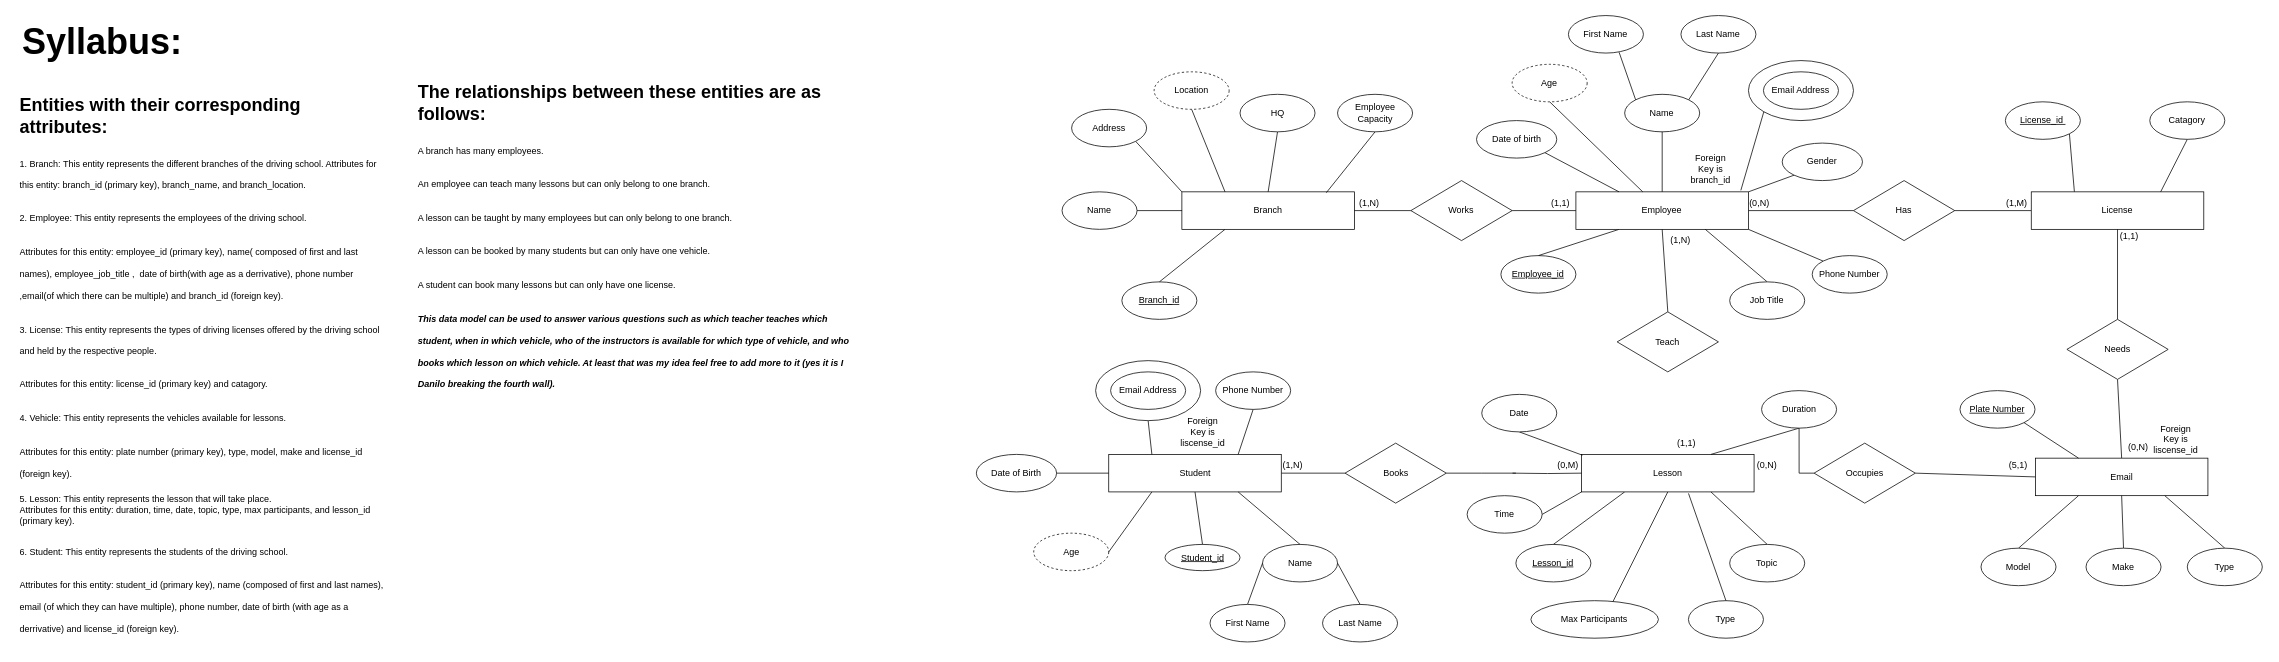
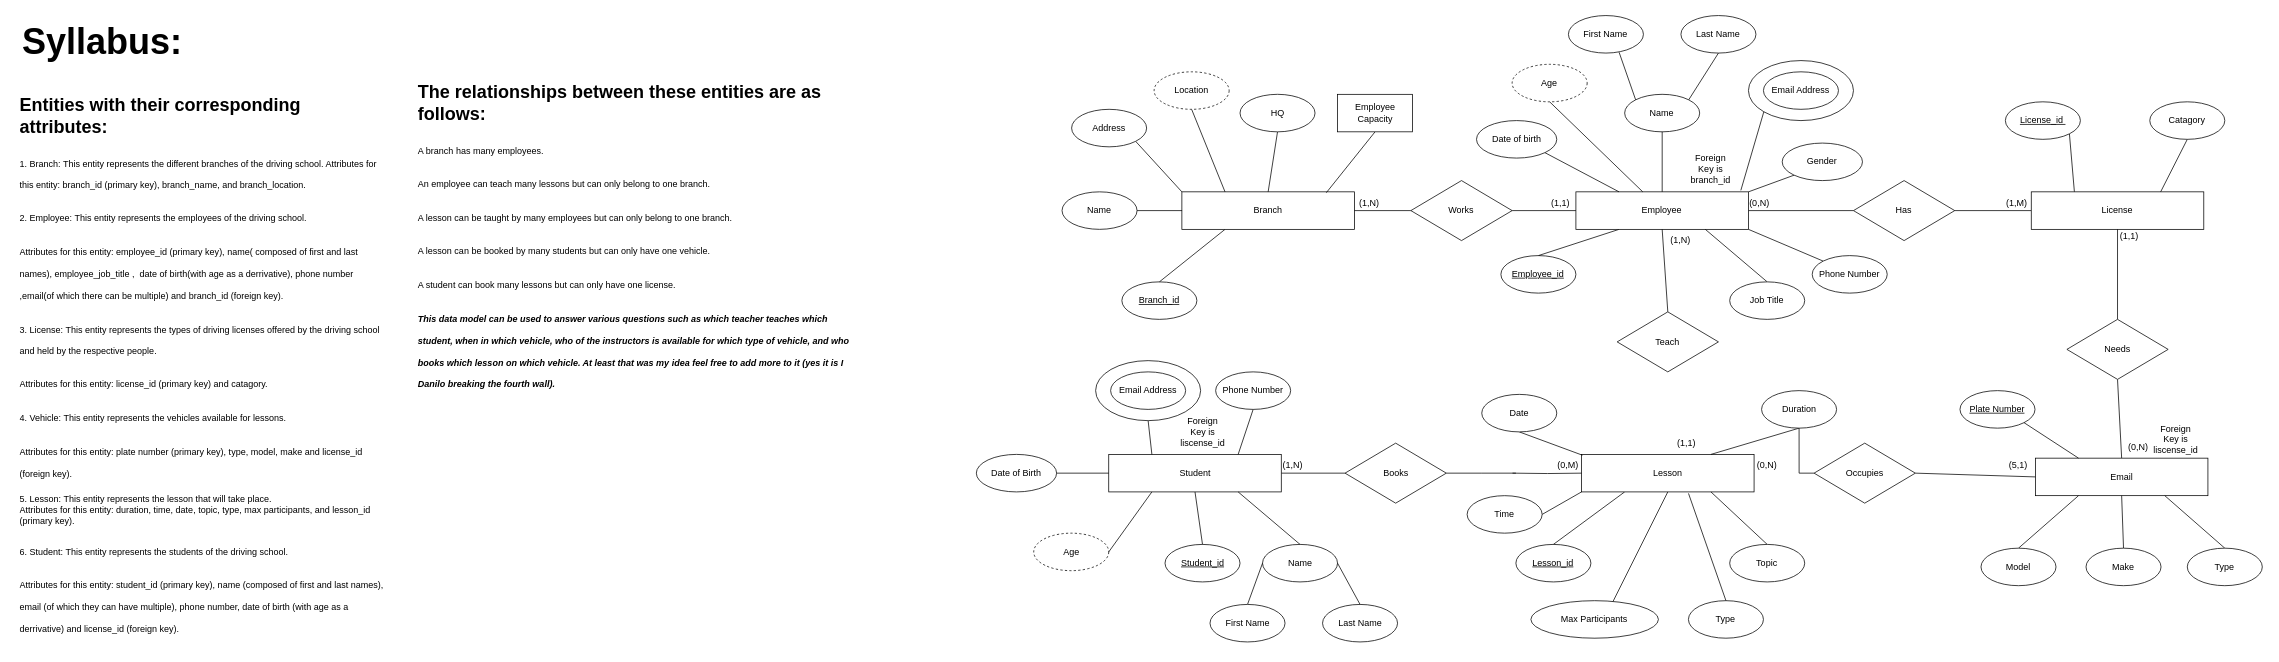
node "Employee Capacity": shape ellipse -> rectangle
node "Student_id": size 75x26 -> 75x38
